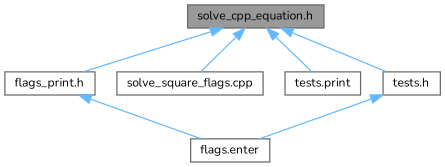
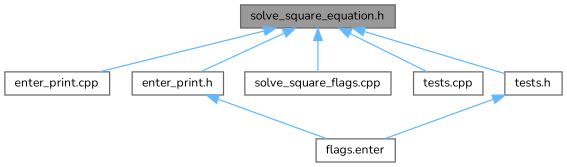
node "solve_cpp_equation.h": label "solve_cpp_equation.h" -> "solve_square_equation.h"
node "flags_print.h": label "flags_print.h" -> "enter_print.h"
node "enter_print.cpp": added
node "tests.print": label "tests.print" -> "tests.cpp"
